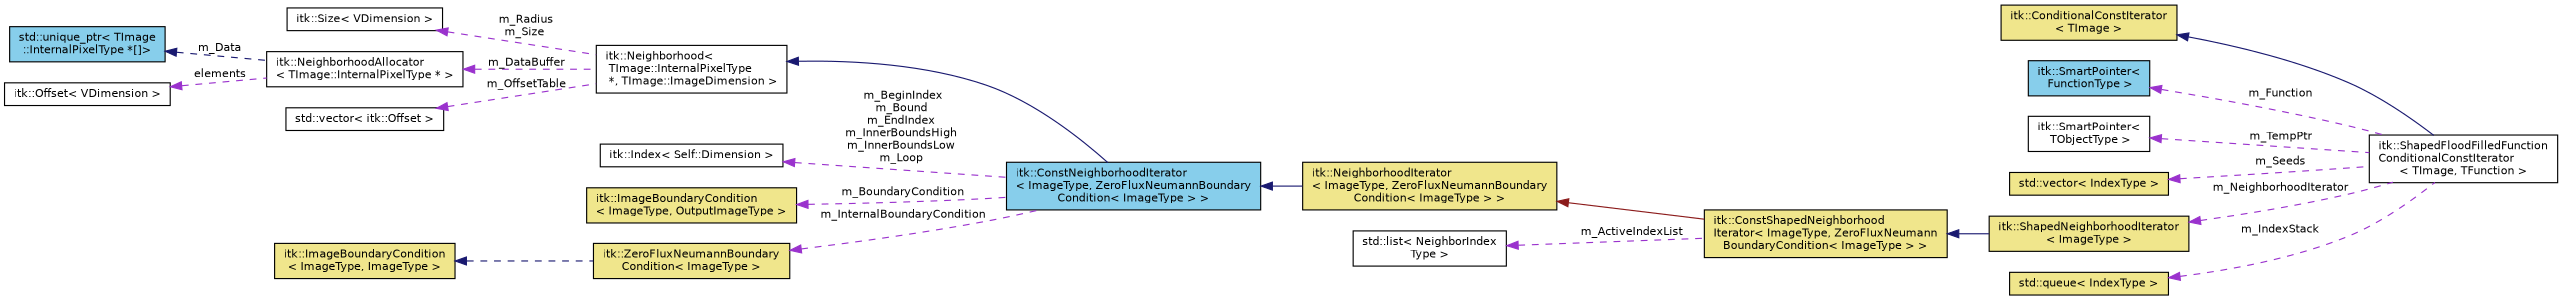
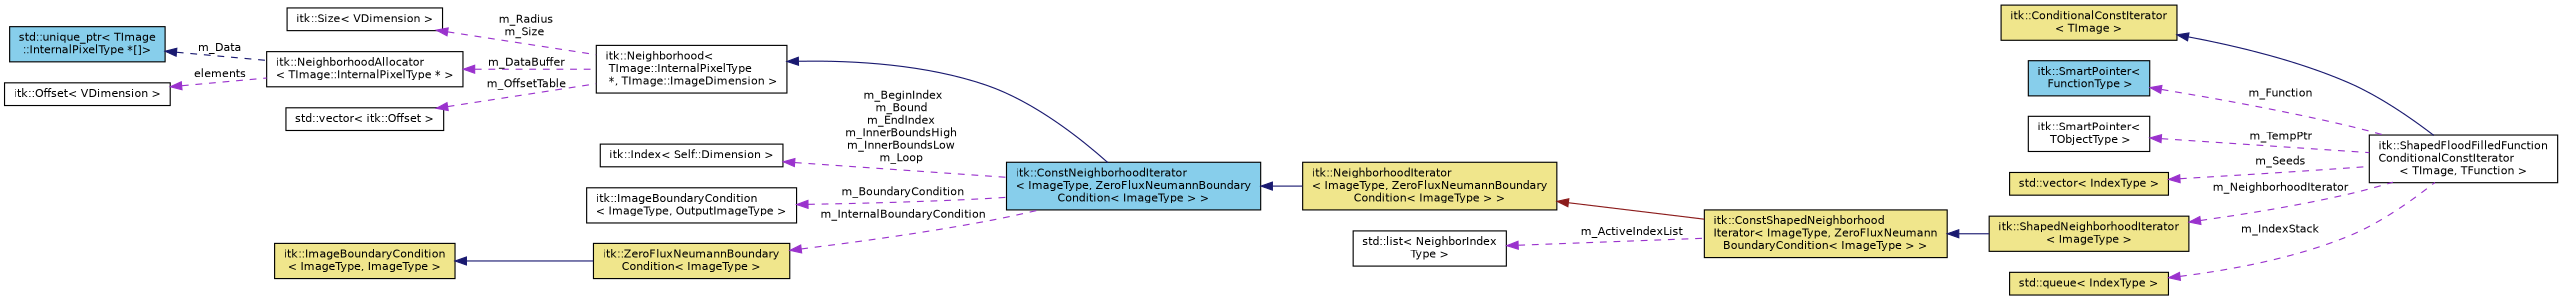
node "itk::ImageBoundaryCondition < ImageType, OutputImageType >": fillcolor khaki -> white
edge "itk::ZeroFluxNeumannBoundary Condition< ImageType >" -> "itk::ImageBoundaryCondition < ImageType, ImageType >": style dashed -> solid
